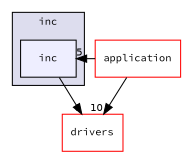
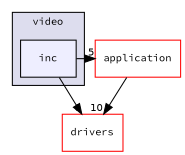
cluster "inc": label "inc" -> "video"
edge "application" -> "inc": reversed
